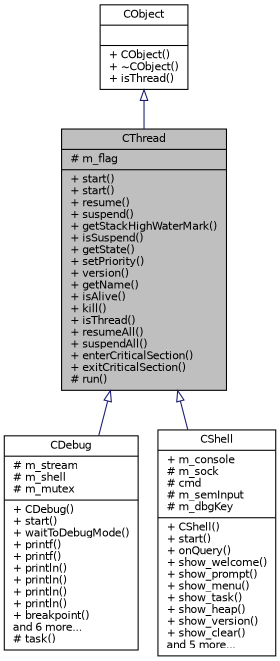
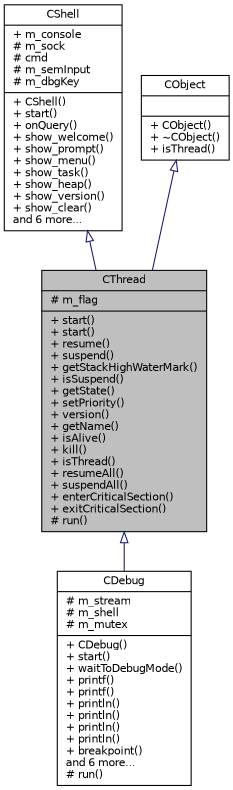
edge "CShell" -> "CThread": reversed
node "CDebug": text "# task()" -> "# run()"
node "CShell": text "and 5 more..." -> "and 6 more..."
